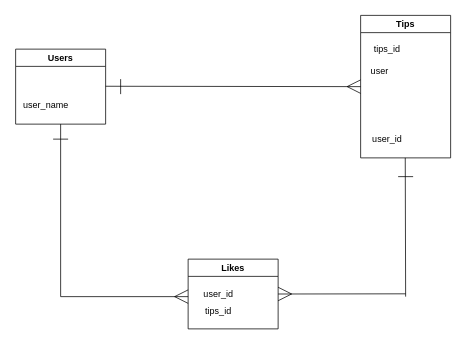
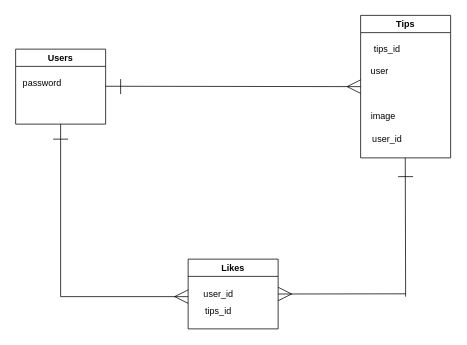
node "password": added
node "user_name": removed
node "image": added
